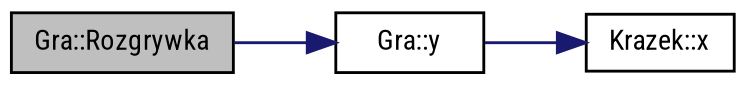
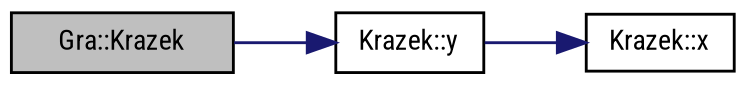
node "Gra::Rozgrywka": label "Gra::Rozgrywka" -> "Gra::Krazek"
node "Gra::y": label "Gra::y" -> "Krazek::y"
